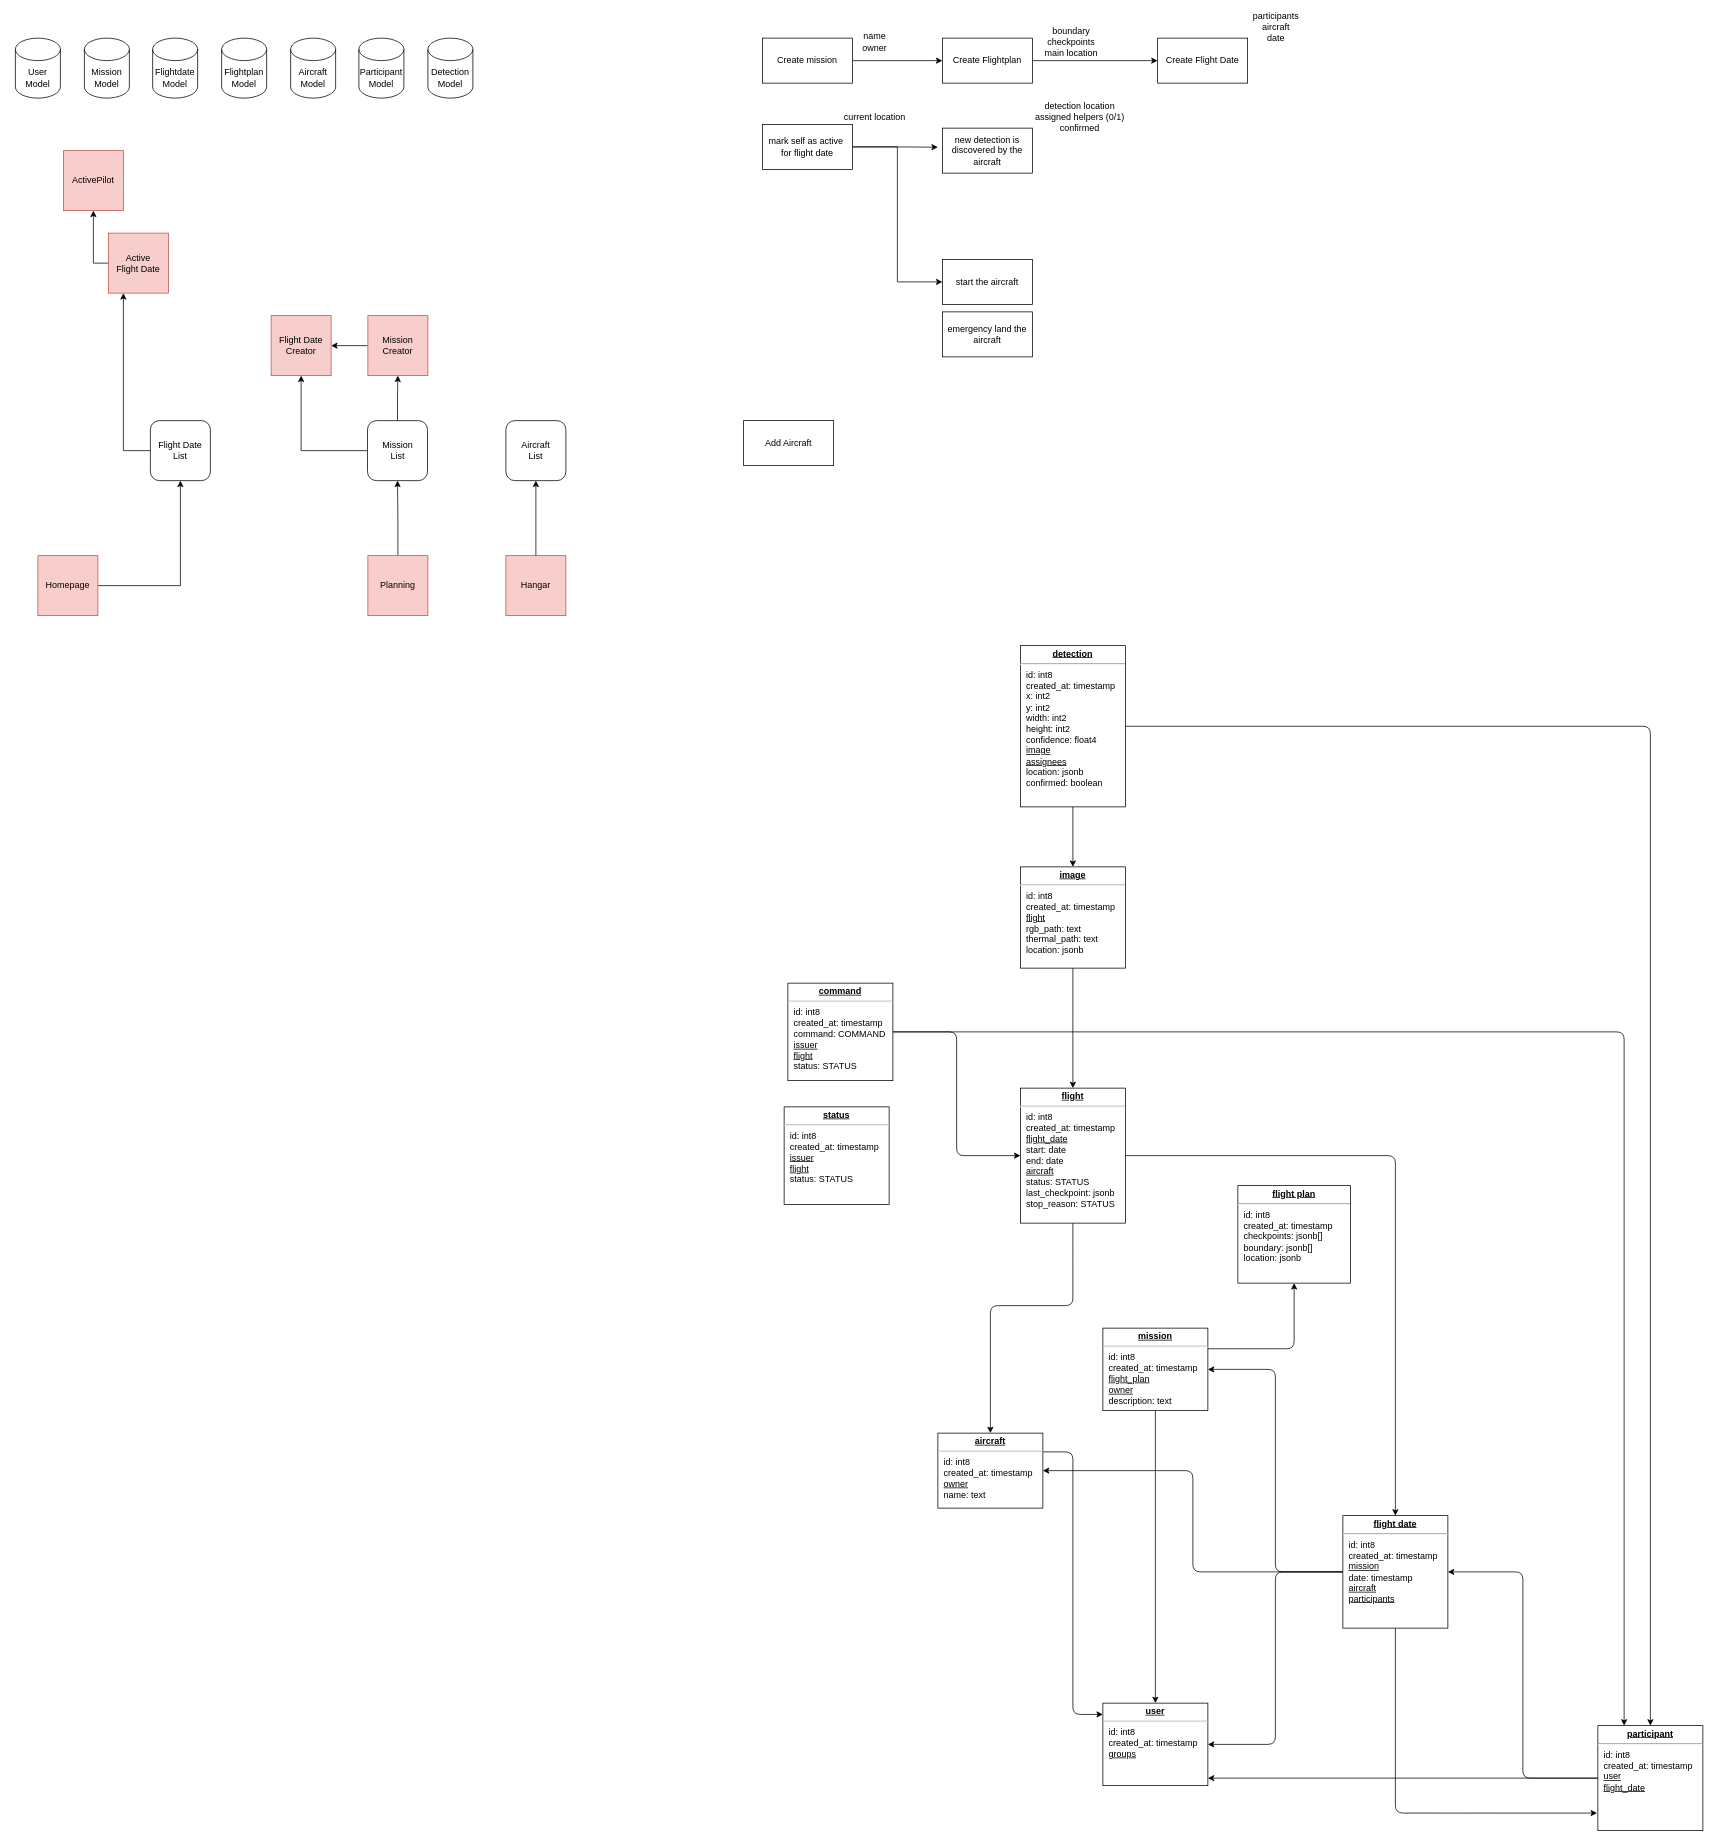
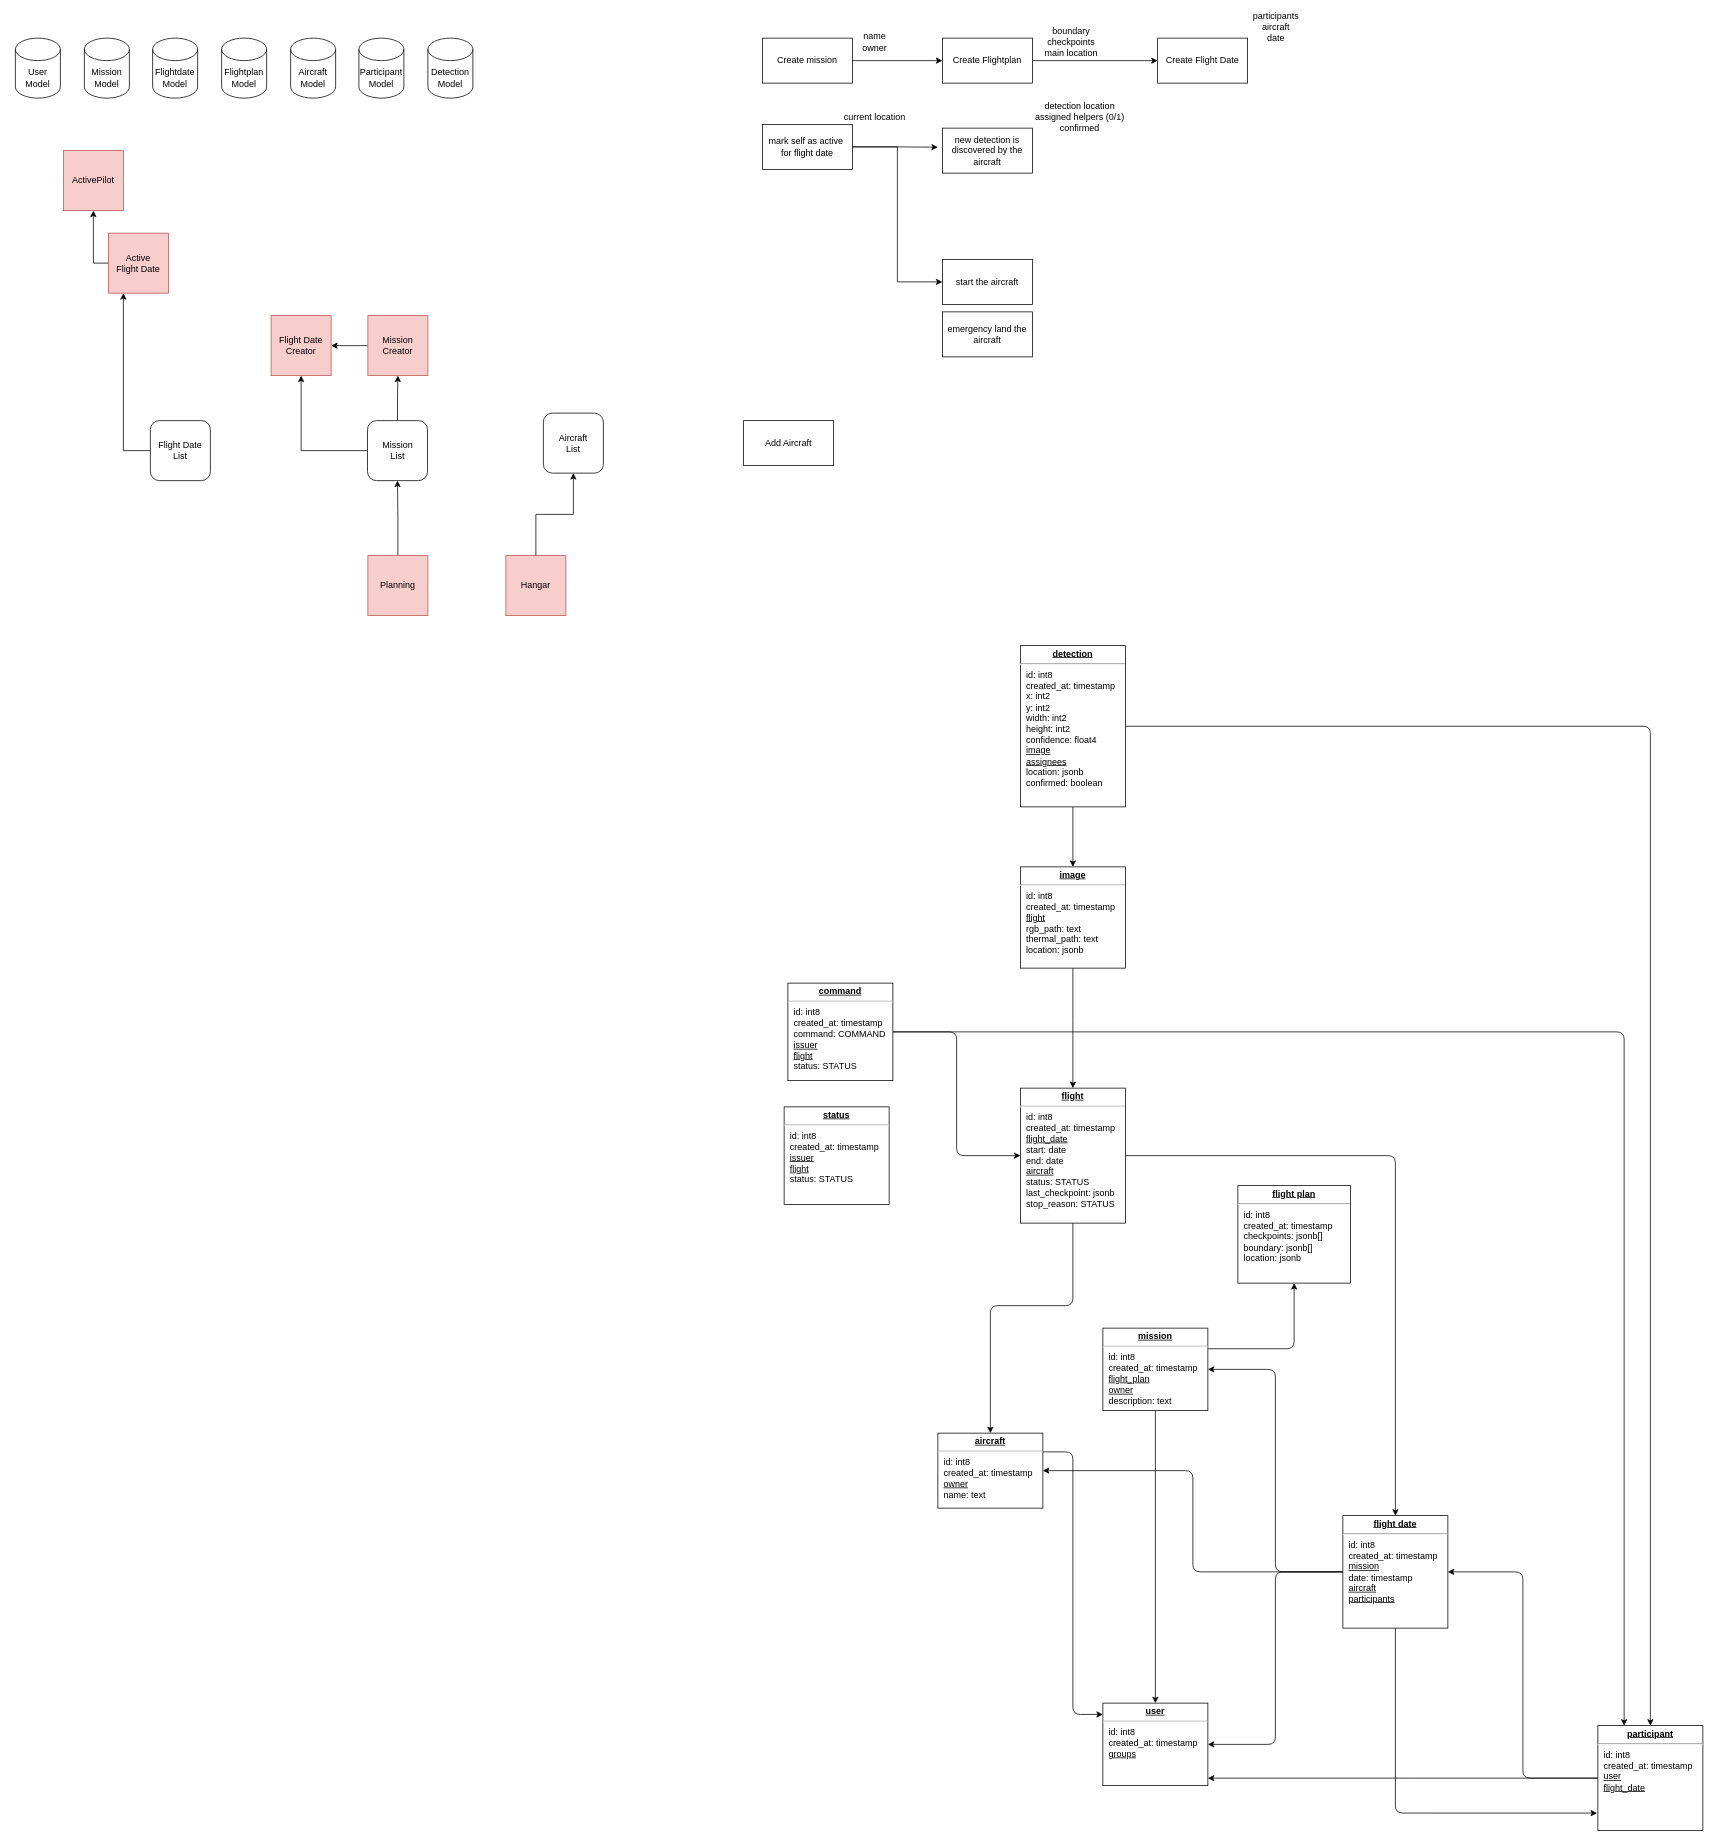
node "Aircraft List": moved (536, 450) -> (573, 443)
edge "Homepage" -> "Flight Date List": removed
node "Homepage": removed
